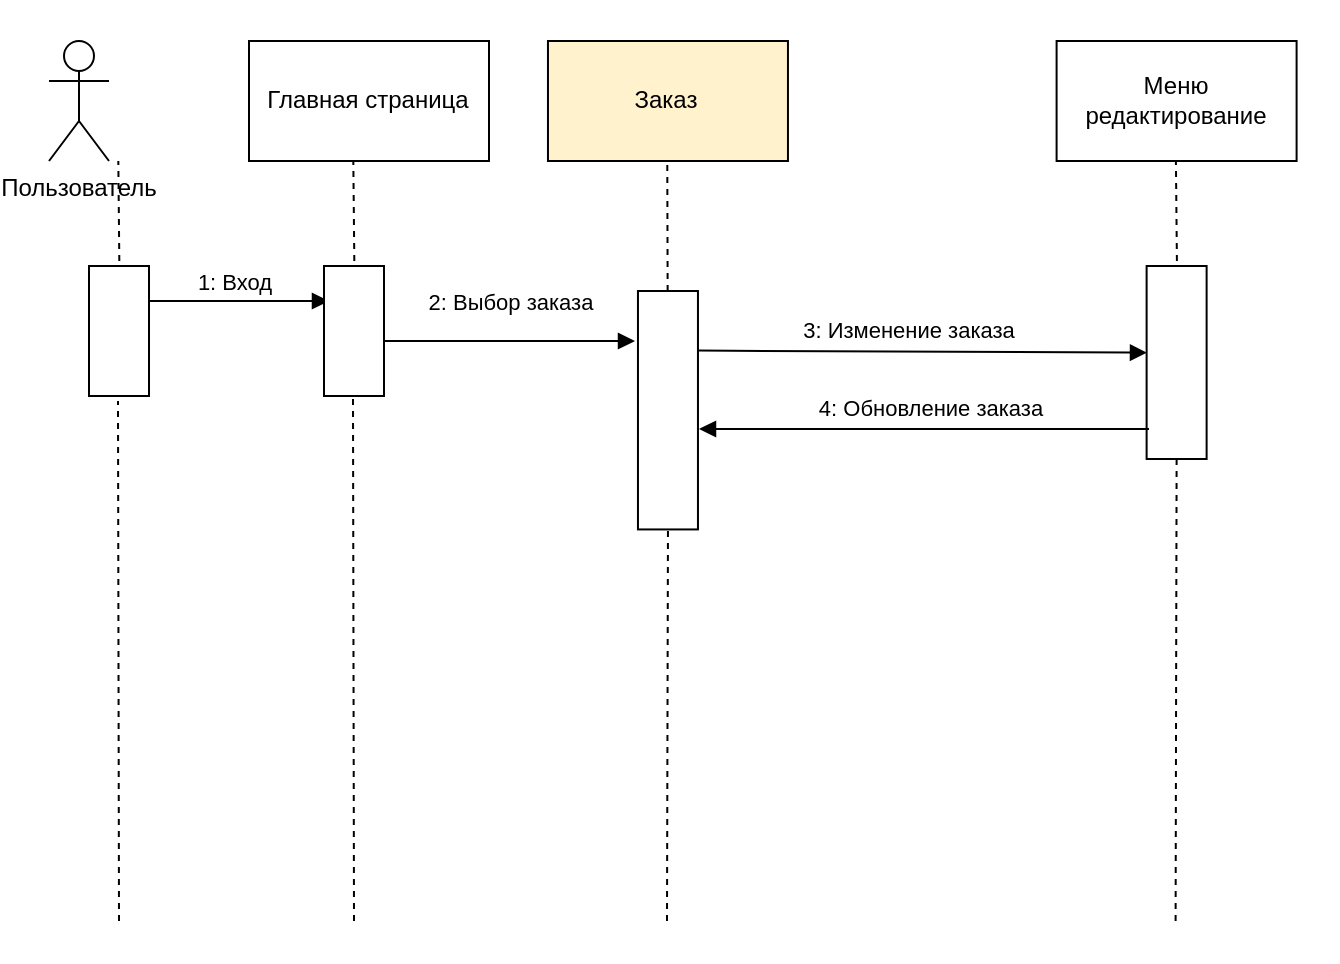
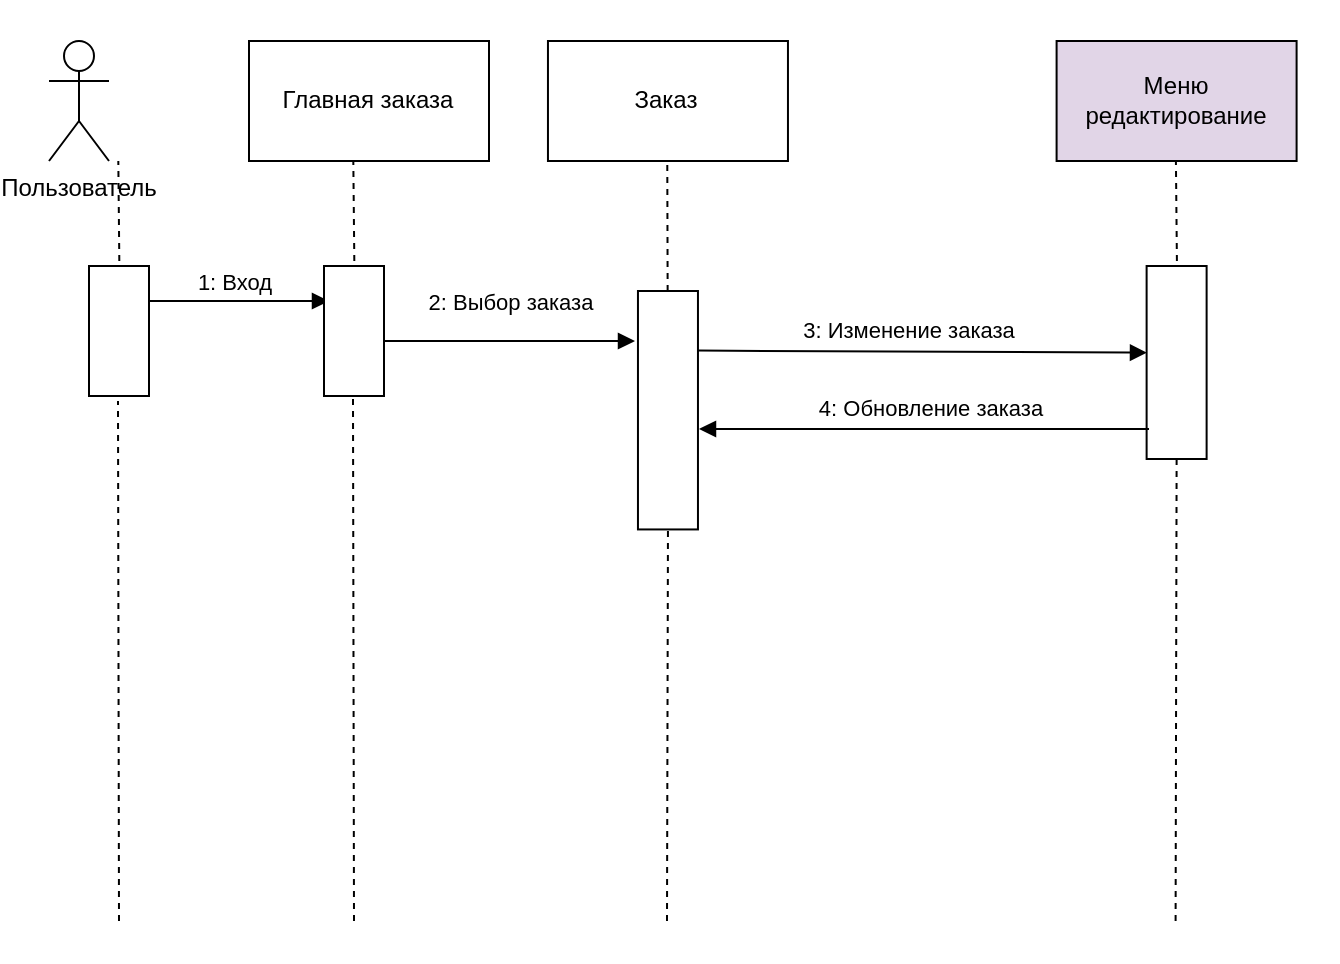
node "Главная страница": label "Главная страница" -> "Главная заказа"
node "Заказ": fillcolor #fff2cc -> #ffffff
node "Меню редактирование": fillcolor #ffffff -> #e1d5e7
